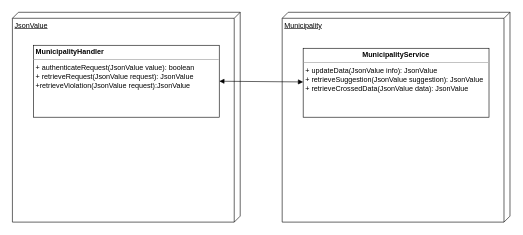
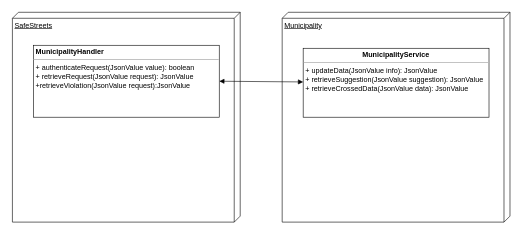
node "JsonValue": label "JsonValue" -> "SafeStreets"
